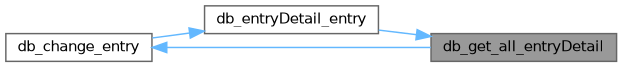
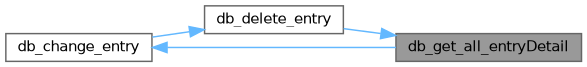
node "db_entryDetail_entry": label "db_entryDetail_entry" -> "db_delete_entry"
